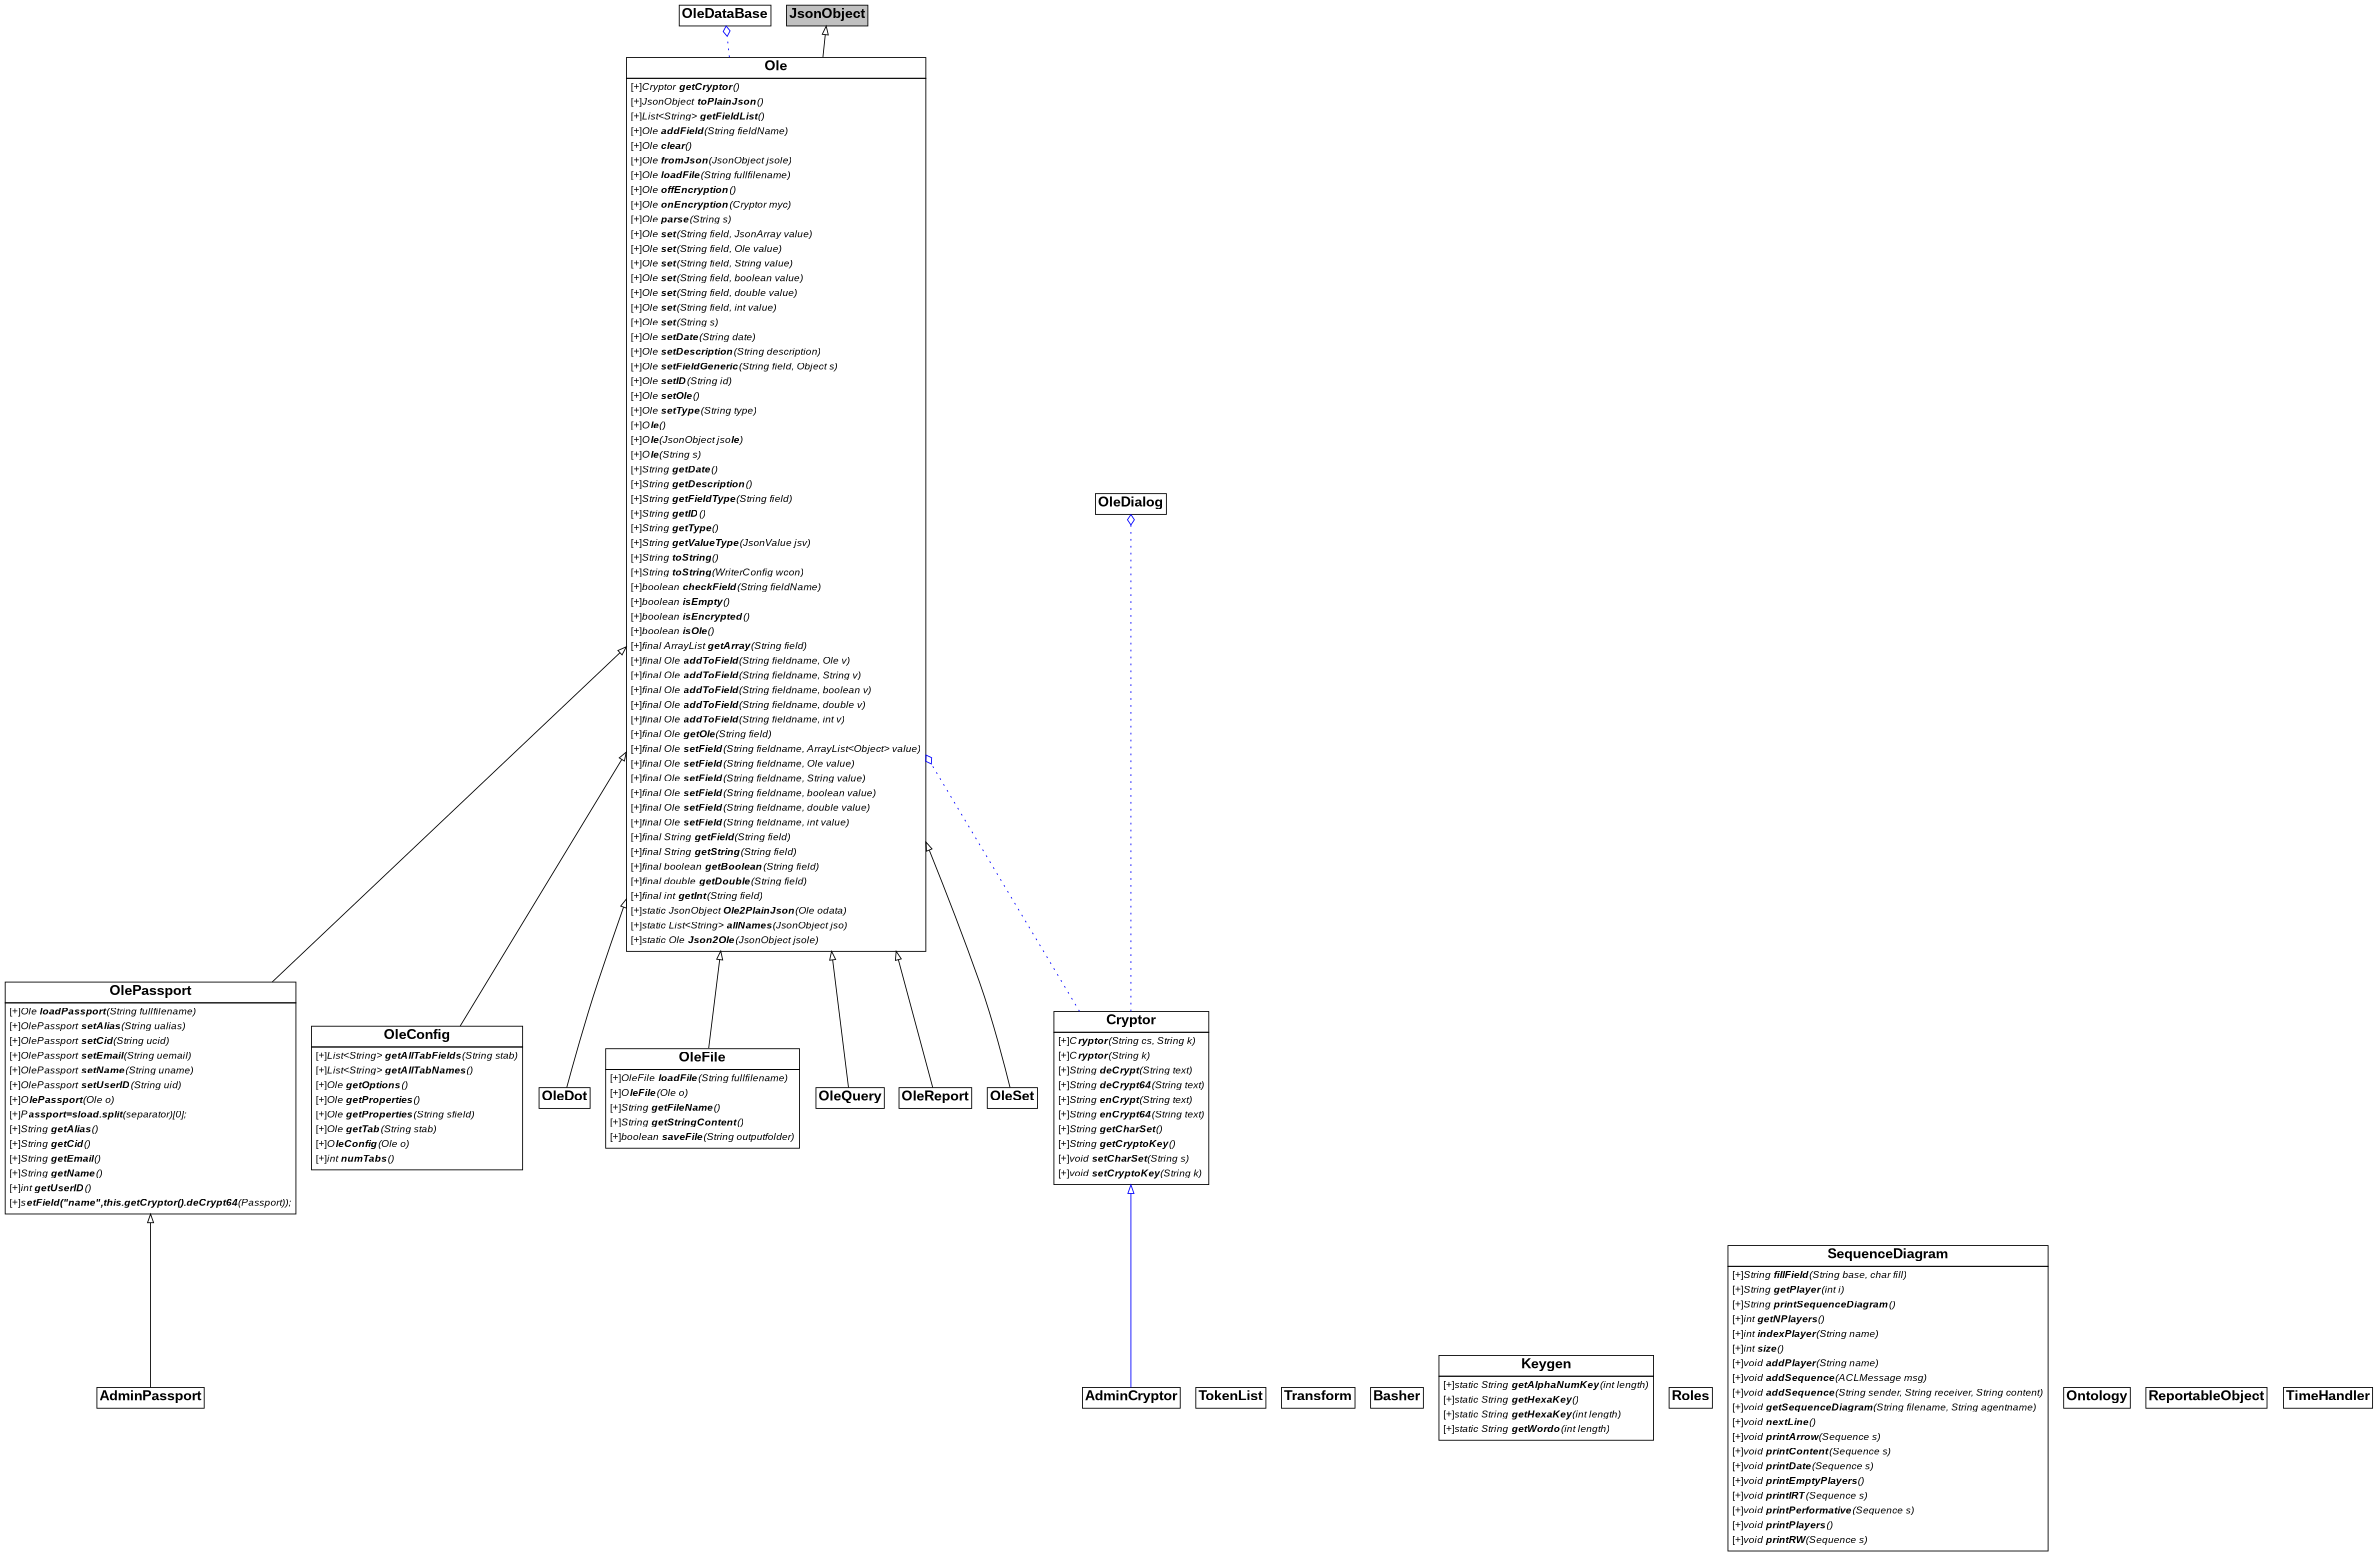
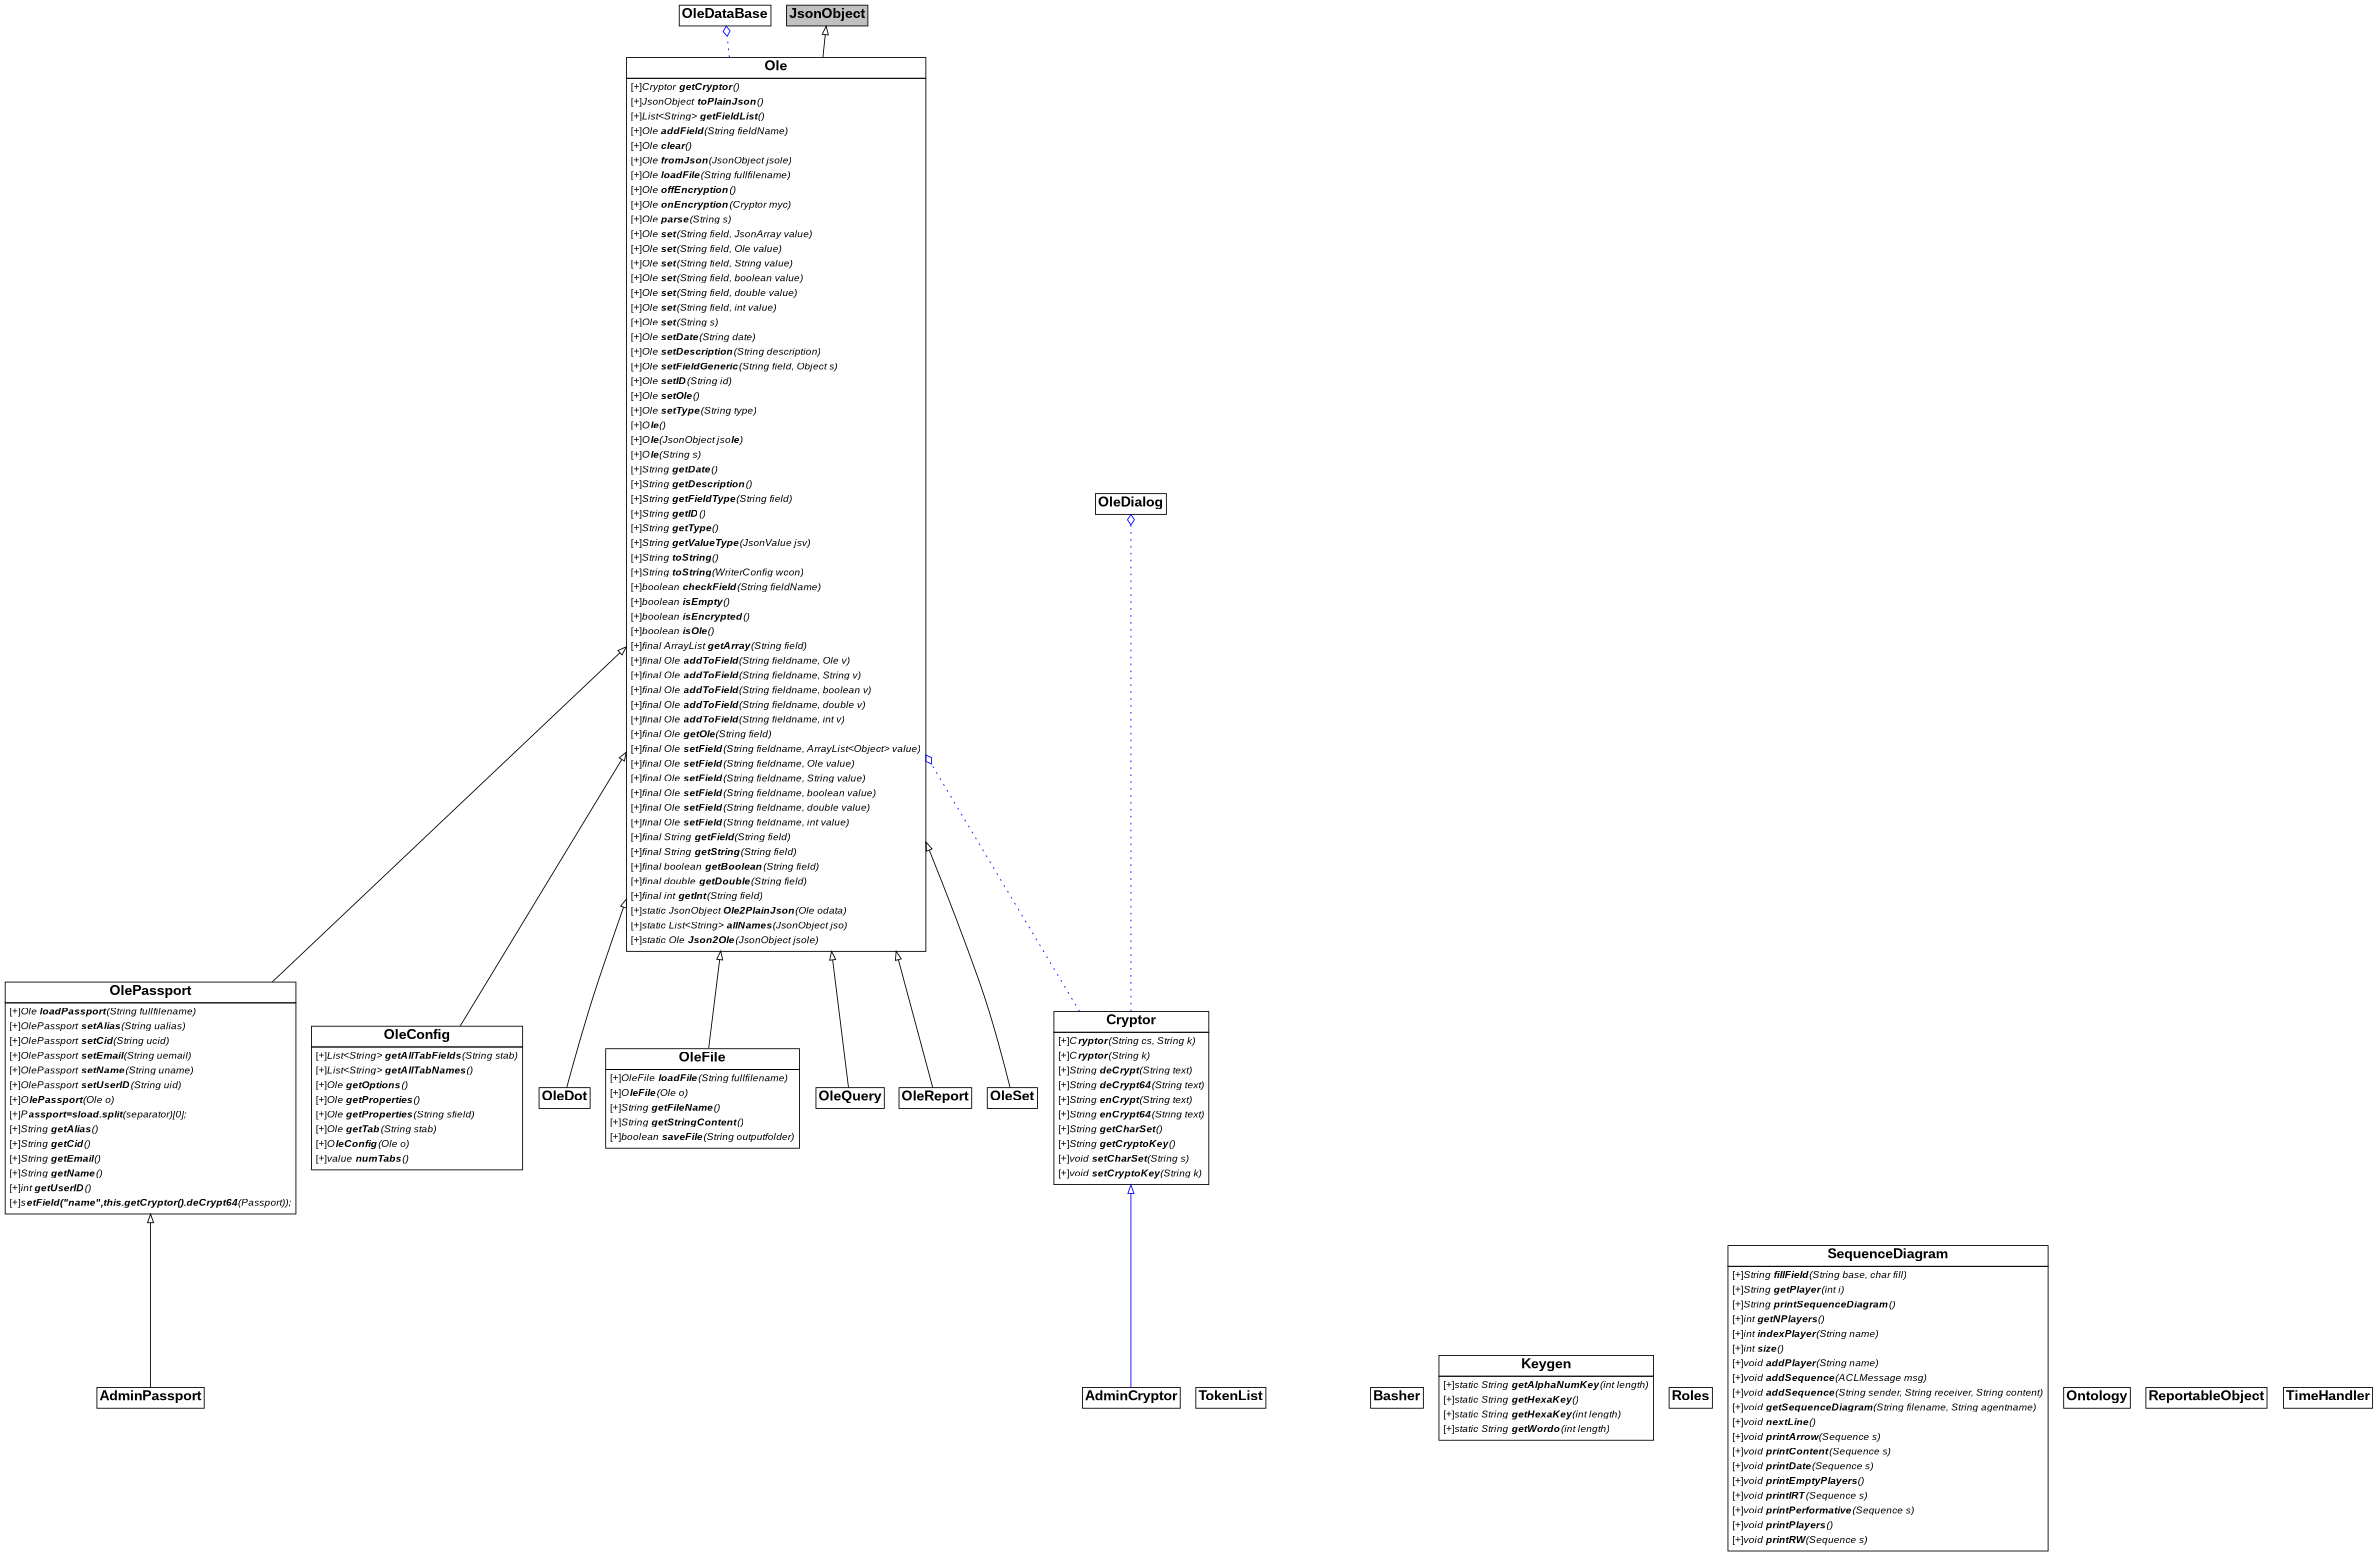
node "OleConfig": text "int" -> "value"
node "Transform": removed
